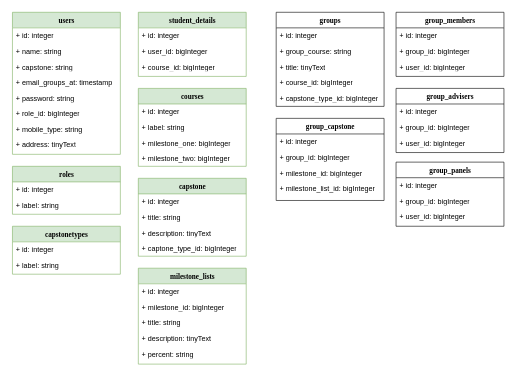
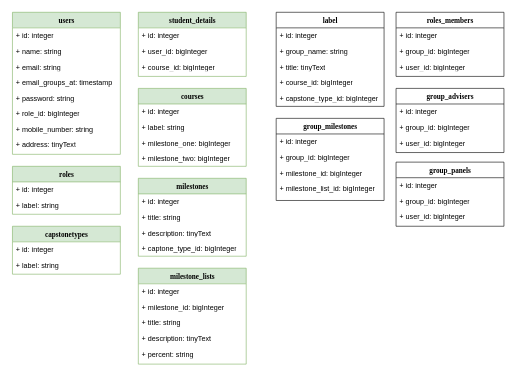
node "groups": label "groups" -> "label"
node "group_members": label "group_members" -> "roles_members"
node "+ group_course: string": label "+ group_course: string" -> "+ group_name: string"
node "+ capstone: string": label "+ capstone: string" -> "+ email: string"
node "group_capstone": label "group_capstone" -> "group_milestones"
node "+ mobile_type: string": label "+ mobile_type: string" -> "+ mobile_number: string"
node "capstone": label "capstone" -> "milestones"
